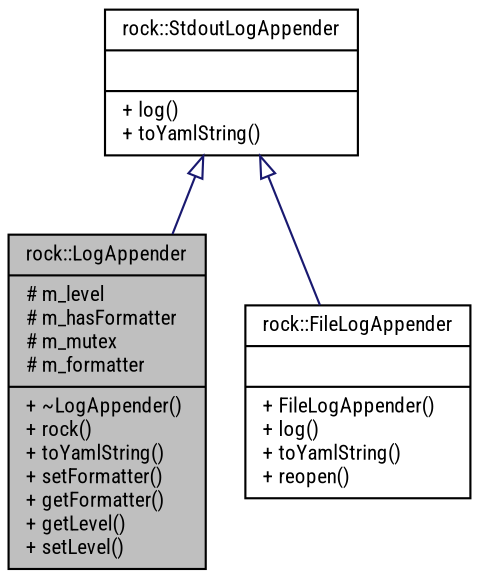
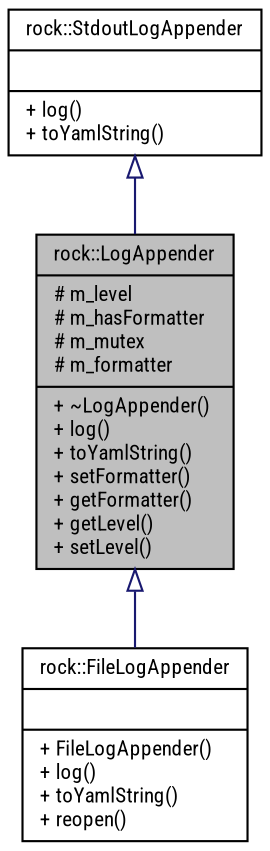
edge "rock::FileLogAppender" -> "rock::StdoutLogAppender": now "rock::FileLogAppender" -> "rock::LogAppender"
node "rock::LogAppender": text "+ rock()" -> "+ log()"
